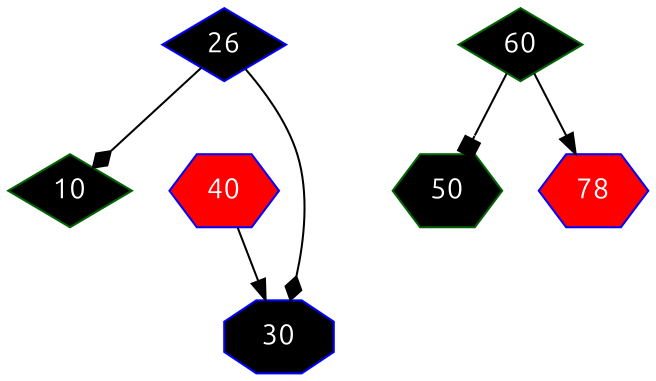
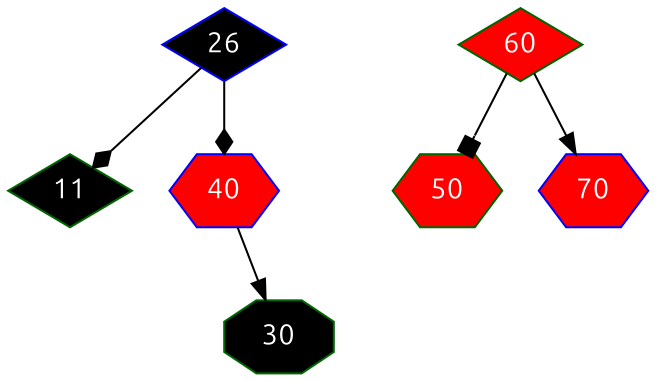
node "60": fillcolor black -> red
edge "26" -> "30": now "26" -> "40"
node "10": label "10" -> "11"
node "50": fillcolor black -> red
node "78": label "78" -> "70"
node "30": color blue -> darkgreen
